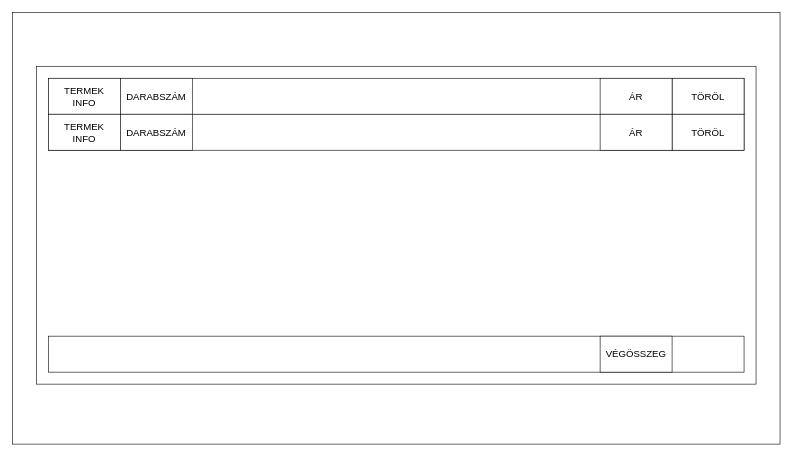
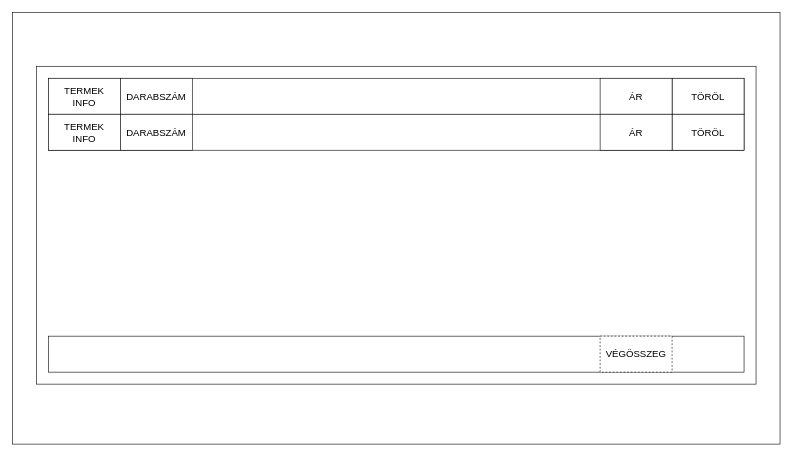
node "VÉGÖSSZEG": style solid -> dashed
